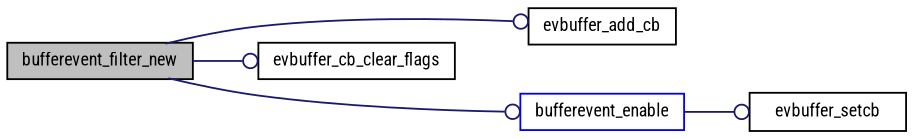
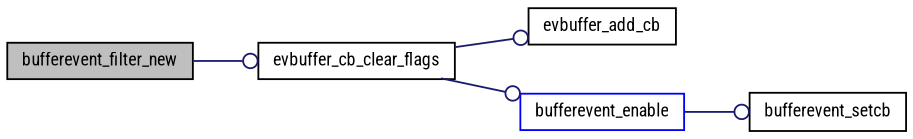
edge "bufferevent_filter_new" -> "evbuffer_add_cb": now "evbuffer_cb_clear_flags" -> "evbuffer_add_cb"
edge "bufferevent_filter_new" -> "bufferevent_enable": now "evbuffer_cb_clear_flags" -> "bufferevent_enable"
node "evbuffer_setcb": label "evbuffer_setcb" -> "bufferevent_setcb"
